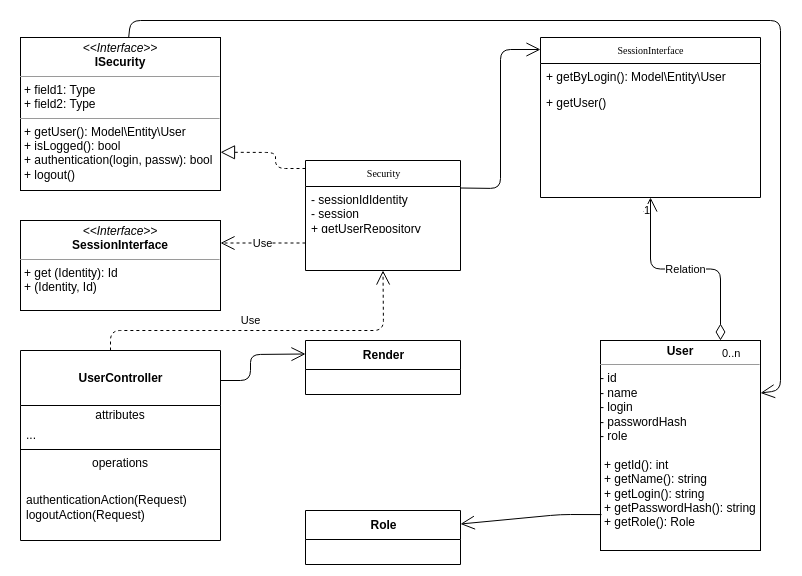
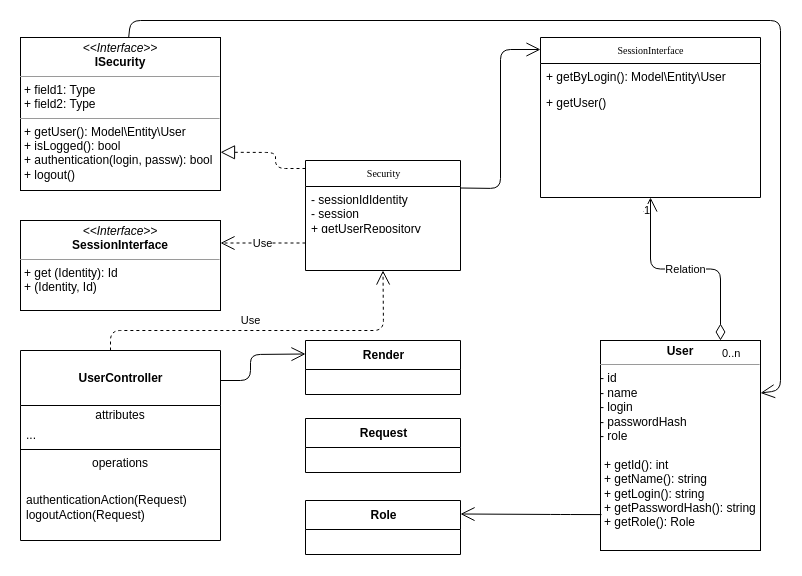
node "Request": added
node "Role": moved (383, 538) -> (383, 528)
